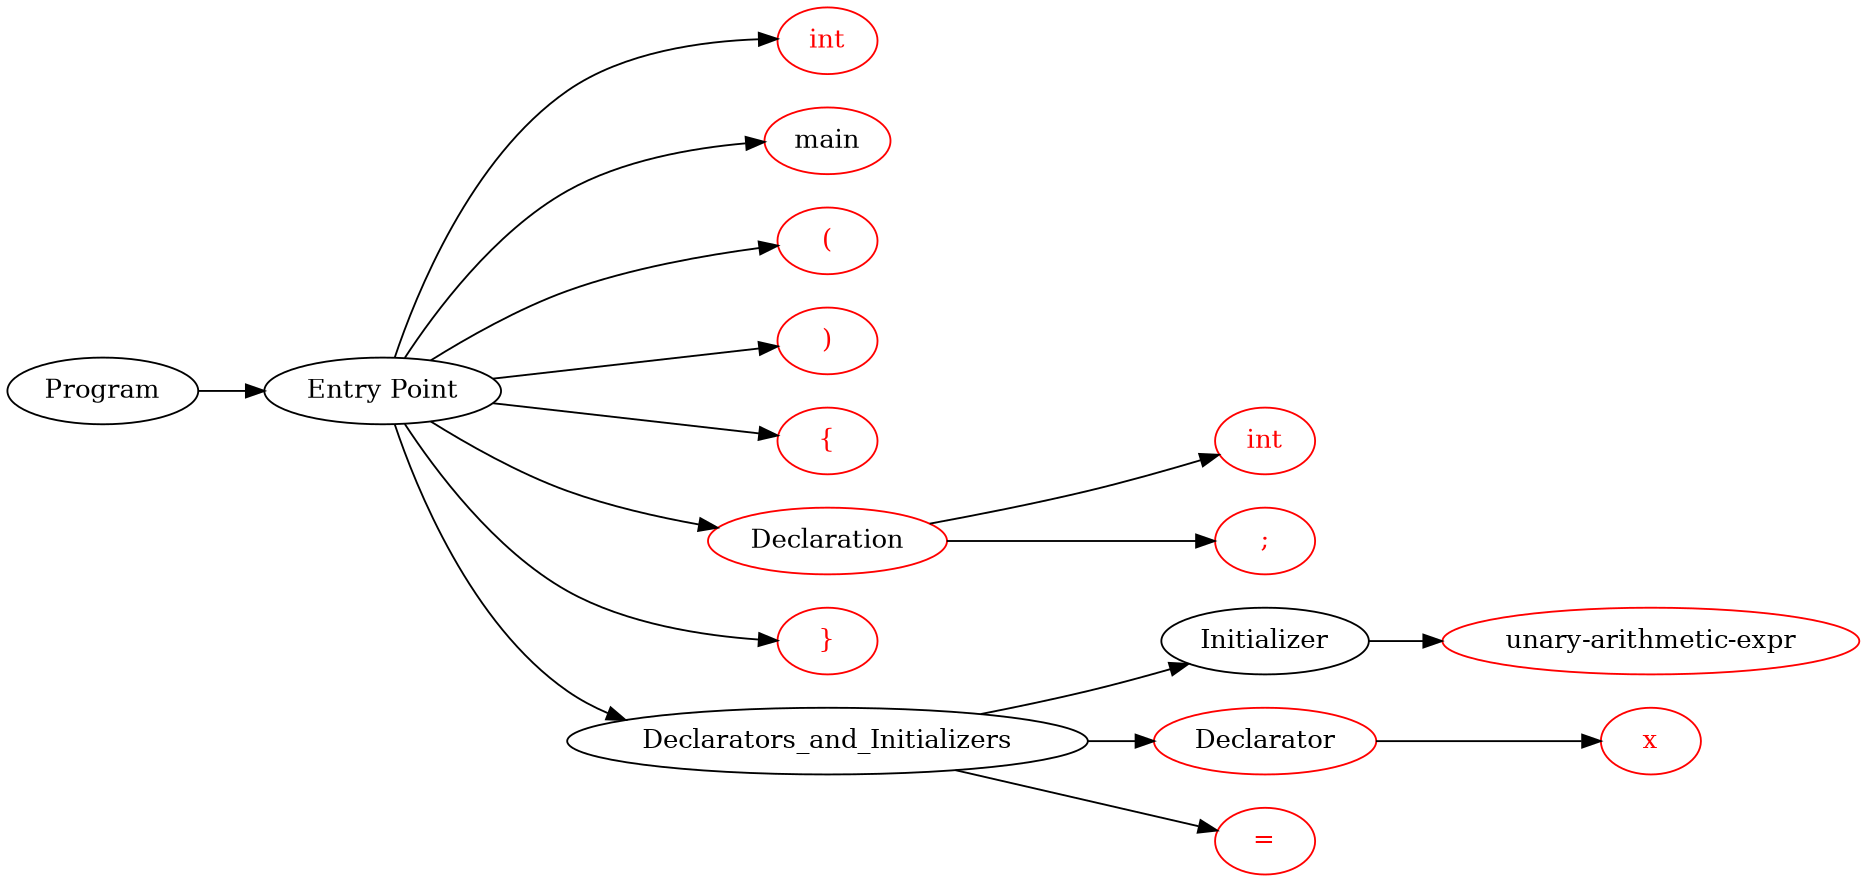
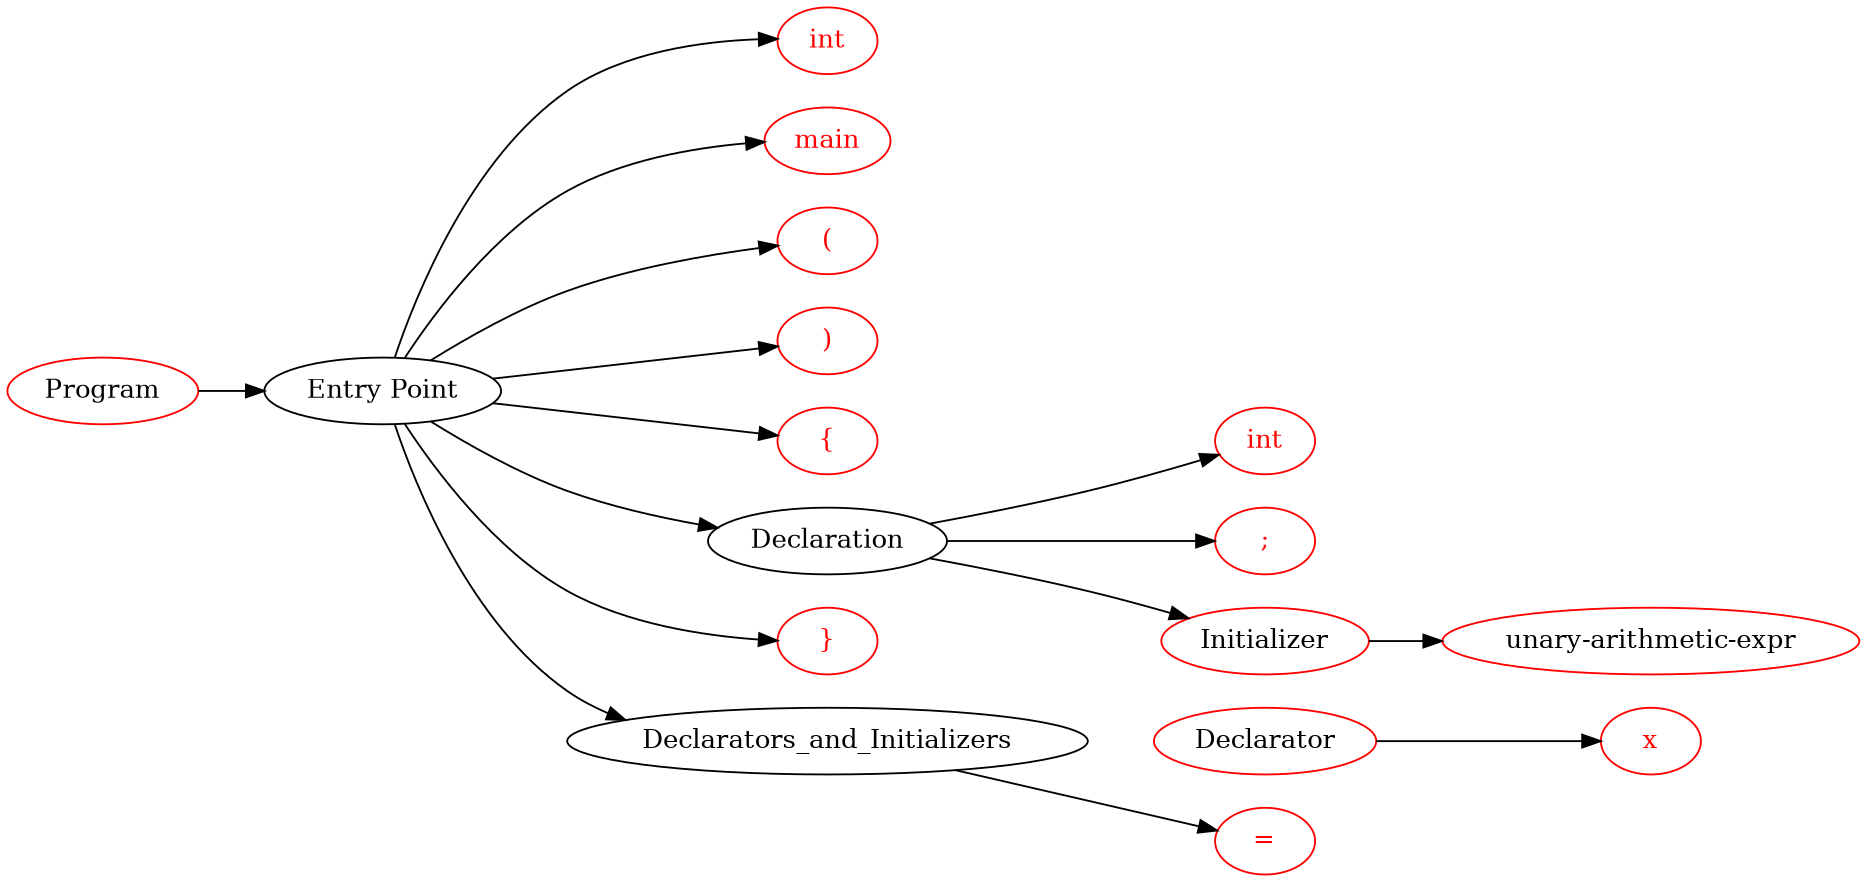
node "main": fontcolor black -> red
node "Program": color black -> red
node "Declaration": color red -> black
node "Initializer": color black -> red
edge "Declarators_and_Initializers" -> "Initializer": now "Declaration" -> "Initializer"
edge "Declarators_and_Initializers" -> "Declarator": removed
